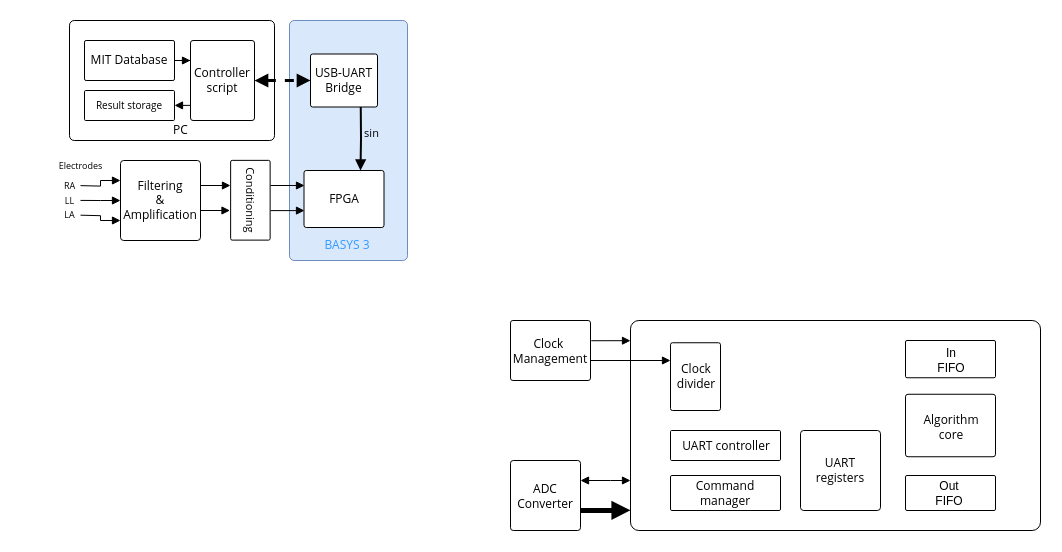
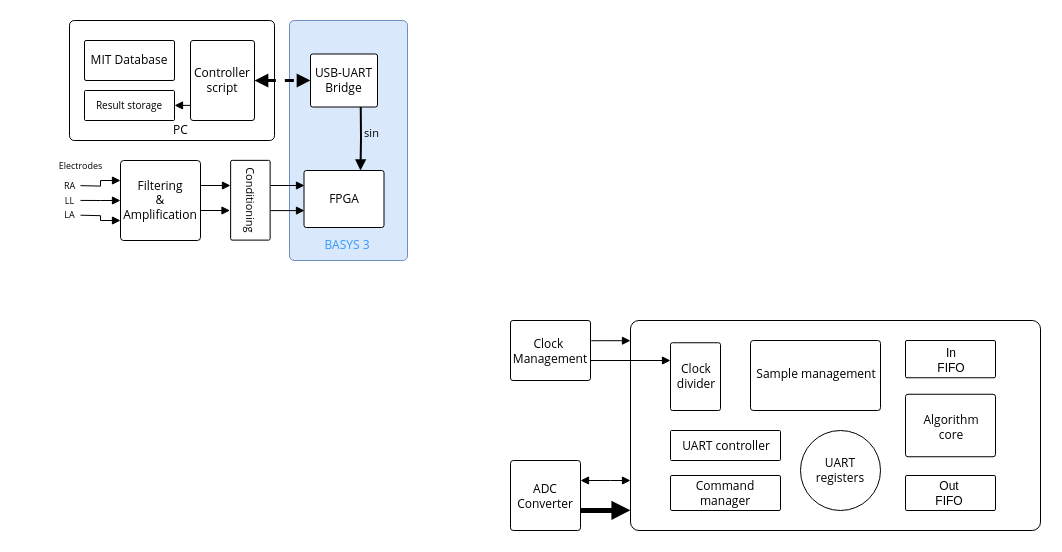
edge "MIT Database" -> "Controller script": removed
node "Sample management": added
node "UART registers": shape rounded rectangle -> ellipse
